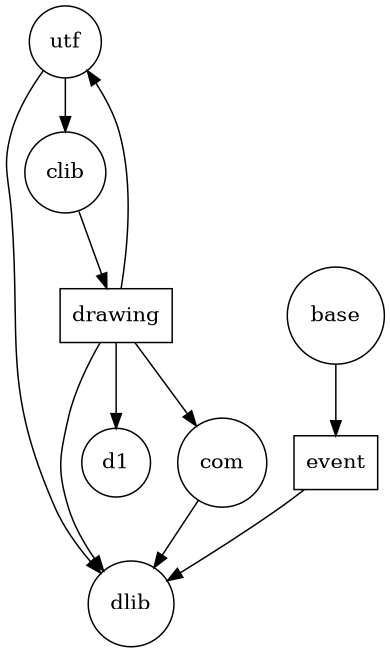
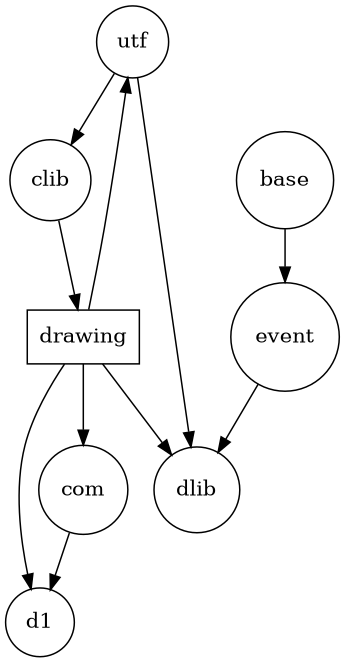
node "event": shape box -> circle
edge "com" -> "dlib": now "com" -> "d1"
